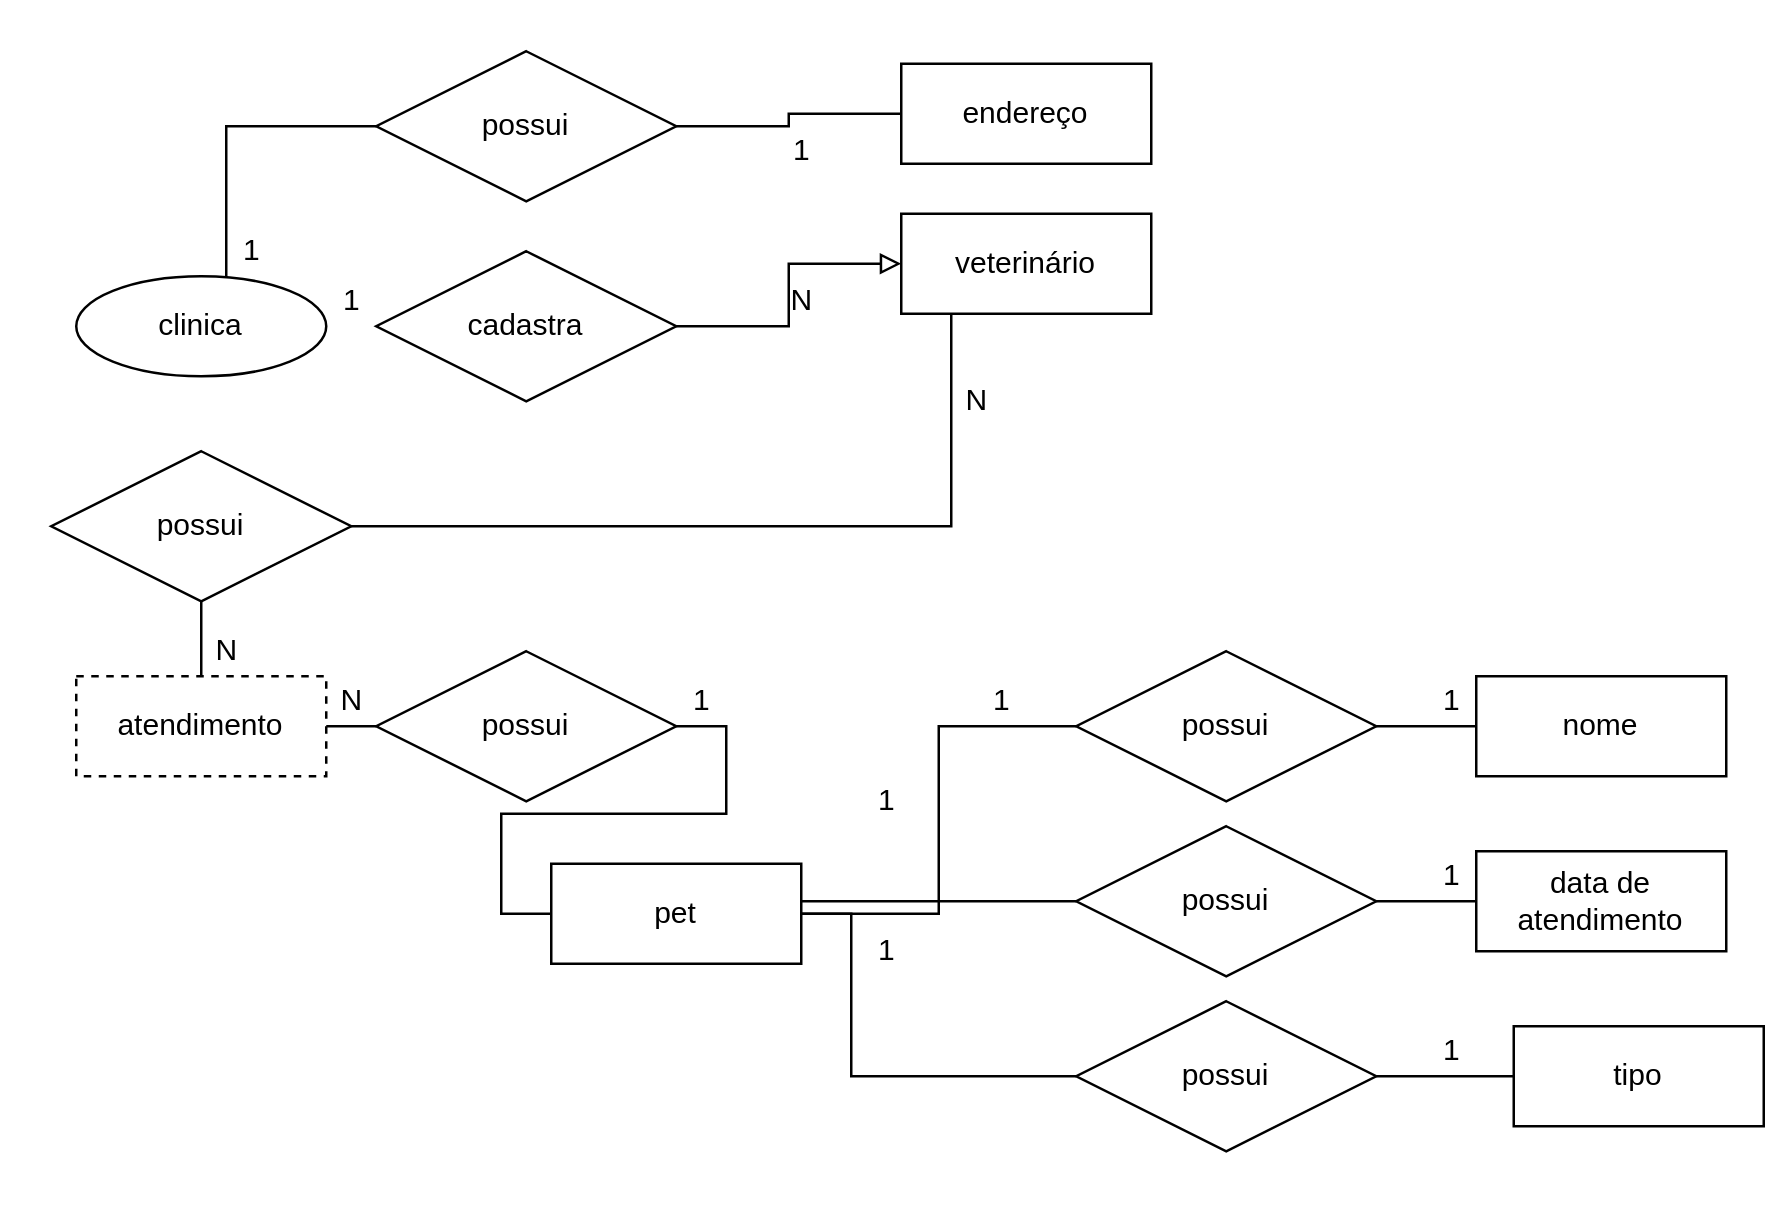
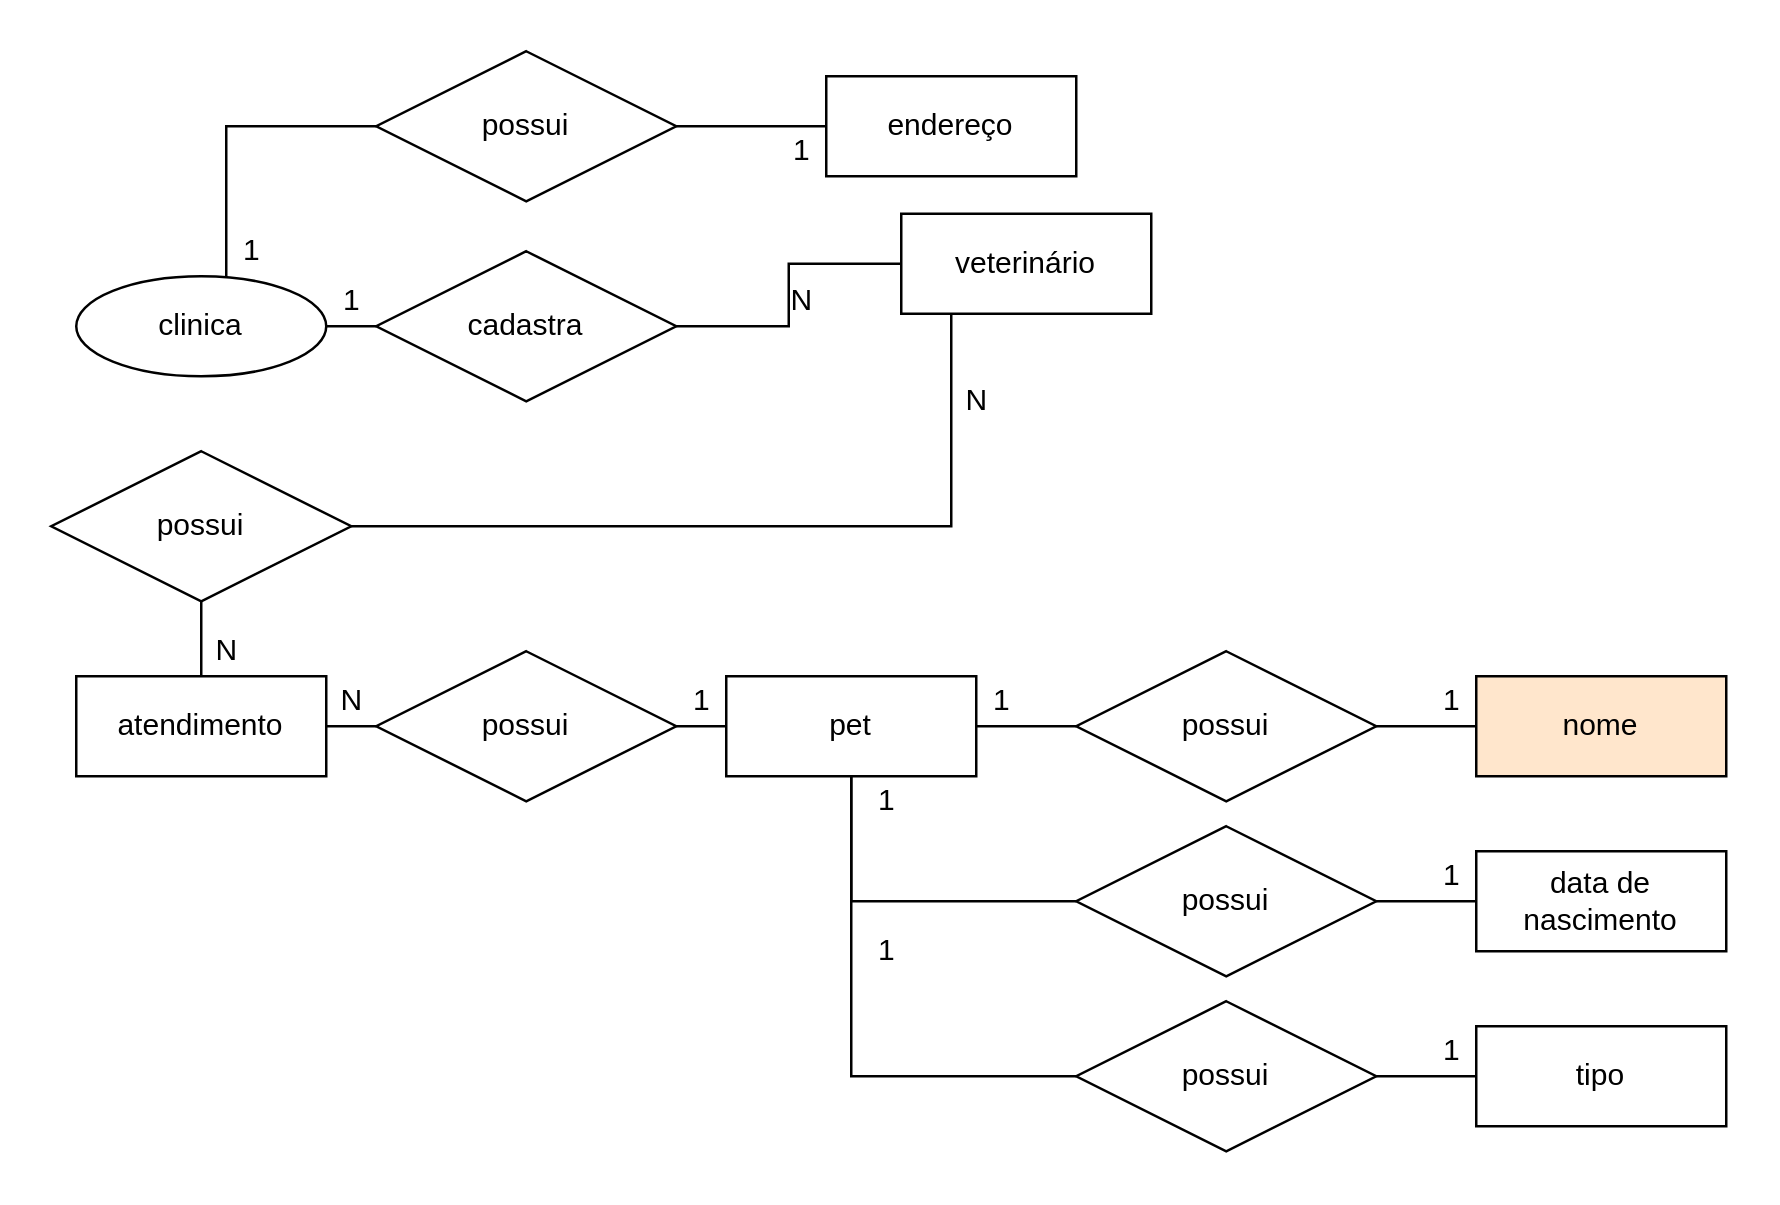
node "endereço": moved (1026, 114) -> (951, 126)
edge "cadastra" -> "veterinário": arrowhead block -> none
edge "clinica" -- "cadastra": added
node "atendimento": style dashed -> solid
node "nome": fillcolor #ffffff -> #ffe6cc
node "data de atendimento": label "data de atendimento" -> "data de nascimento"
node "pet": moved (676, 914) -> (851, 726)
node "tipo": moved (1639, 1076) -> (1601, 1076)
